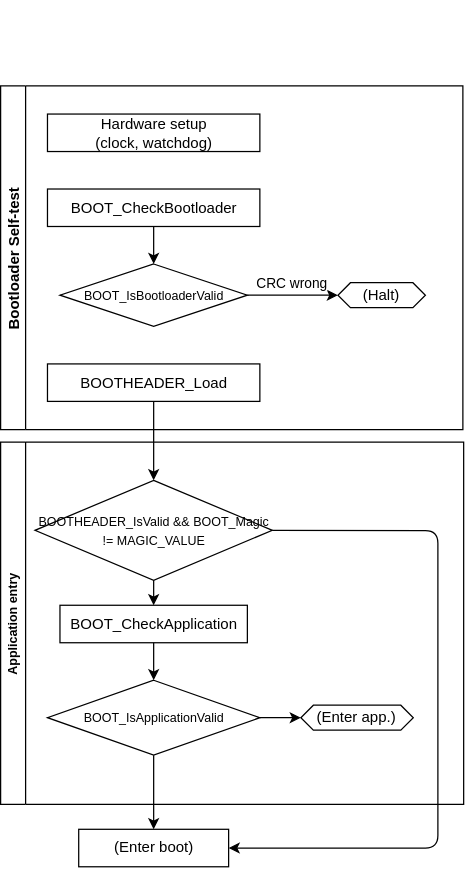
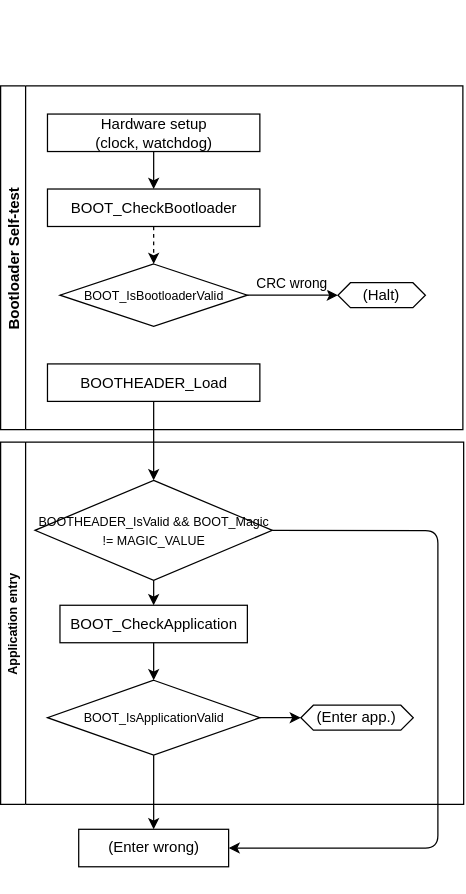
edge "Hardware setup (clock, watchdog)" -> "BOOT_CheckBootloader": added
edge "BOOT_CheckBootloader" -> "BOOT_IsBootloaderValid": style solid -> dashed
node "(Enter boot)": label "(Enter boot)" -> "(Enter wrong)"
